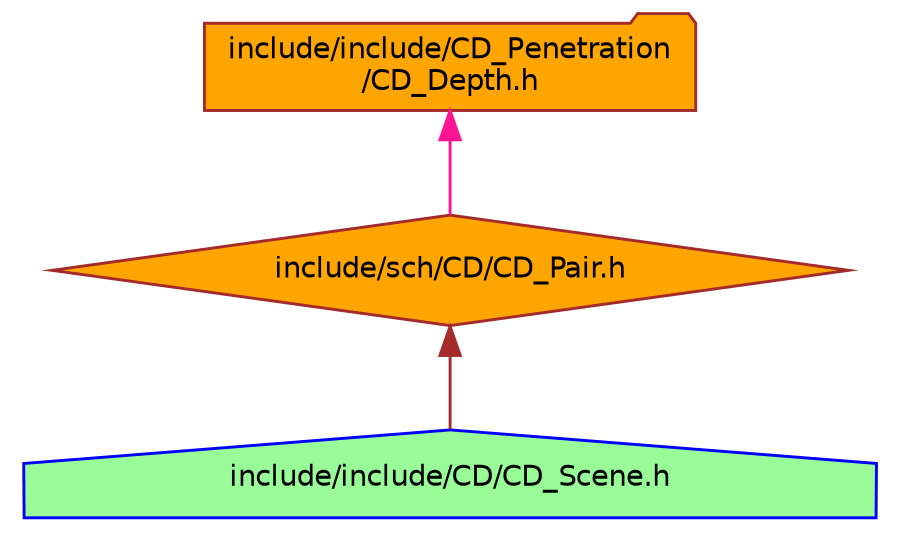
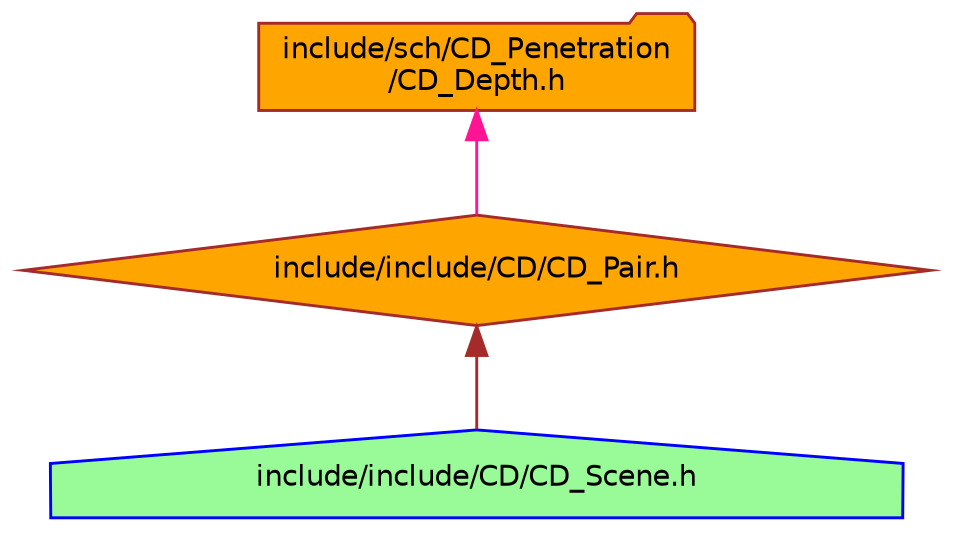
node "include/include/CD_Penetration /CD_Depth.h": label "include/include/CD_Penetration /CD_Depth.h" -> "include/sch/CD_Penetration /CD_Depth.h"
node "include/sch/CD/CD_Pair.h": label "include/sch/CD/CD_Pair.h" -> "include/include/CD/CD_Pair.h"
